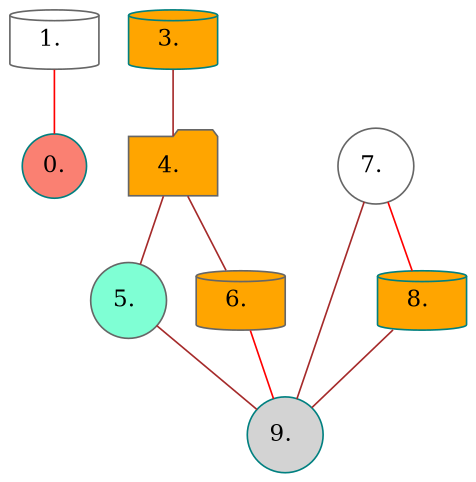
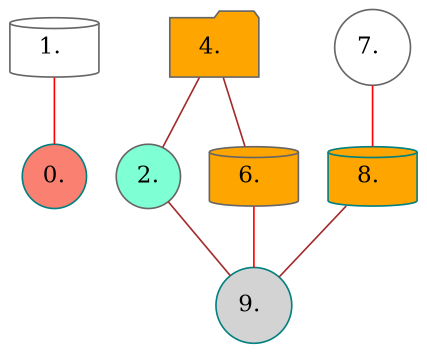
node "3.": removed
node "5.": label "5." -> "2."
edge "7." -- "9.": removed
